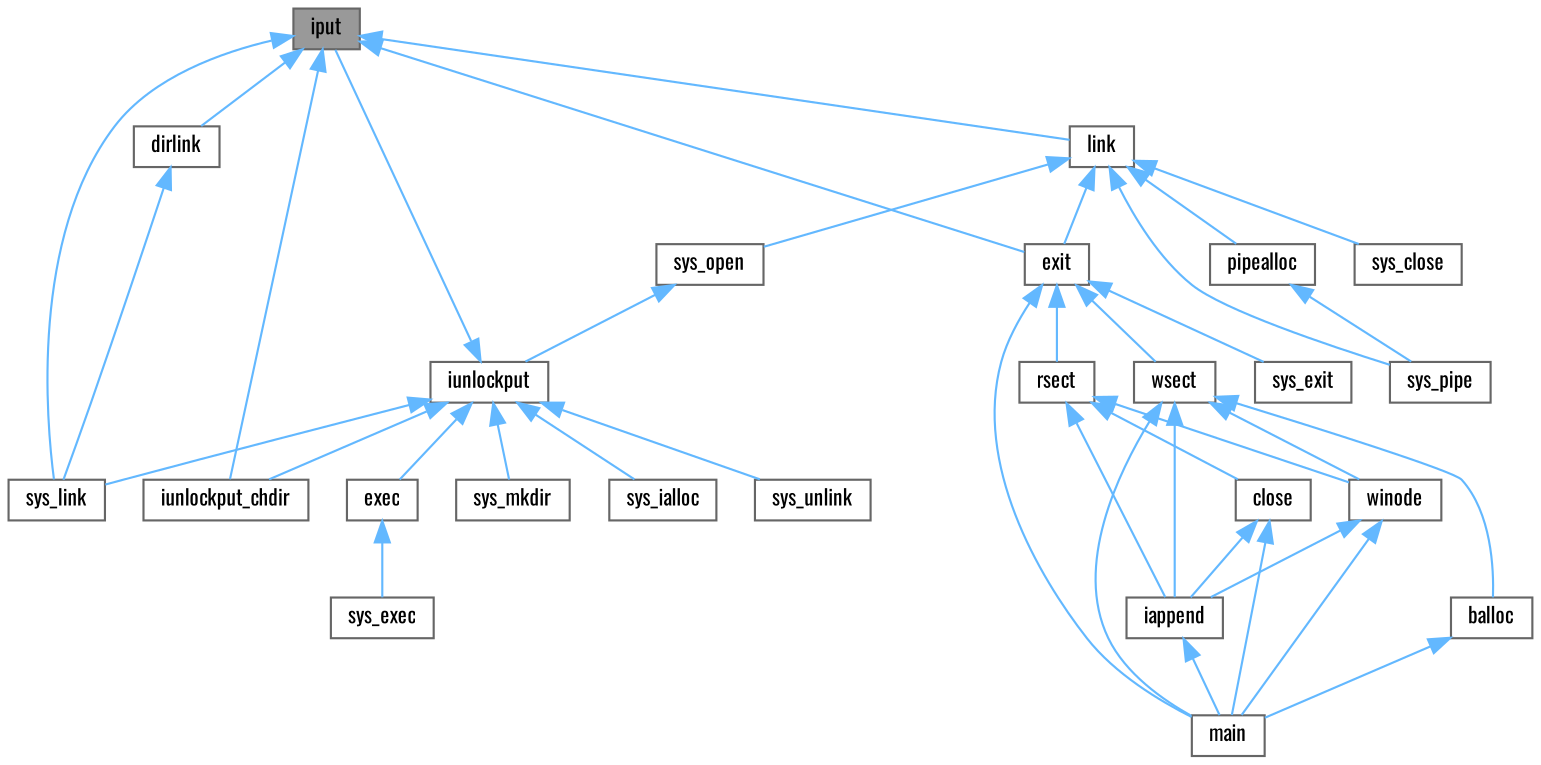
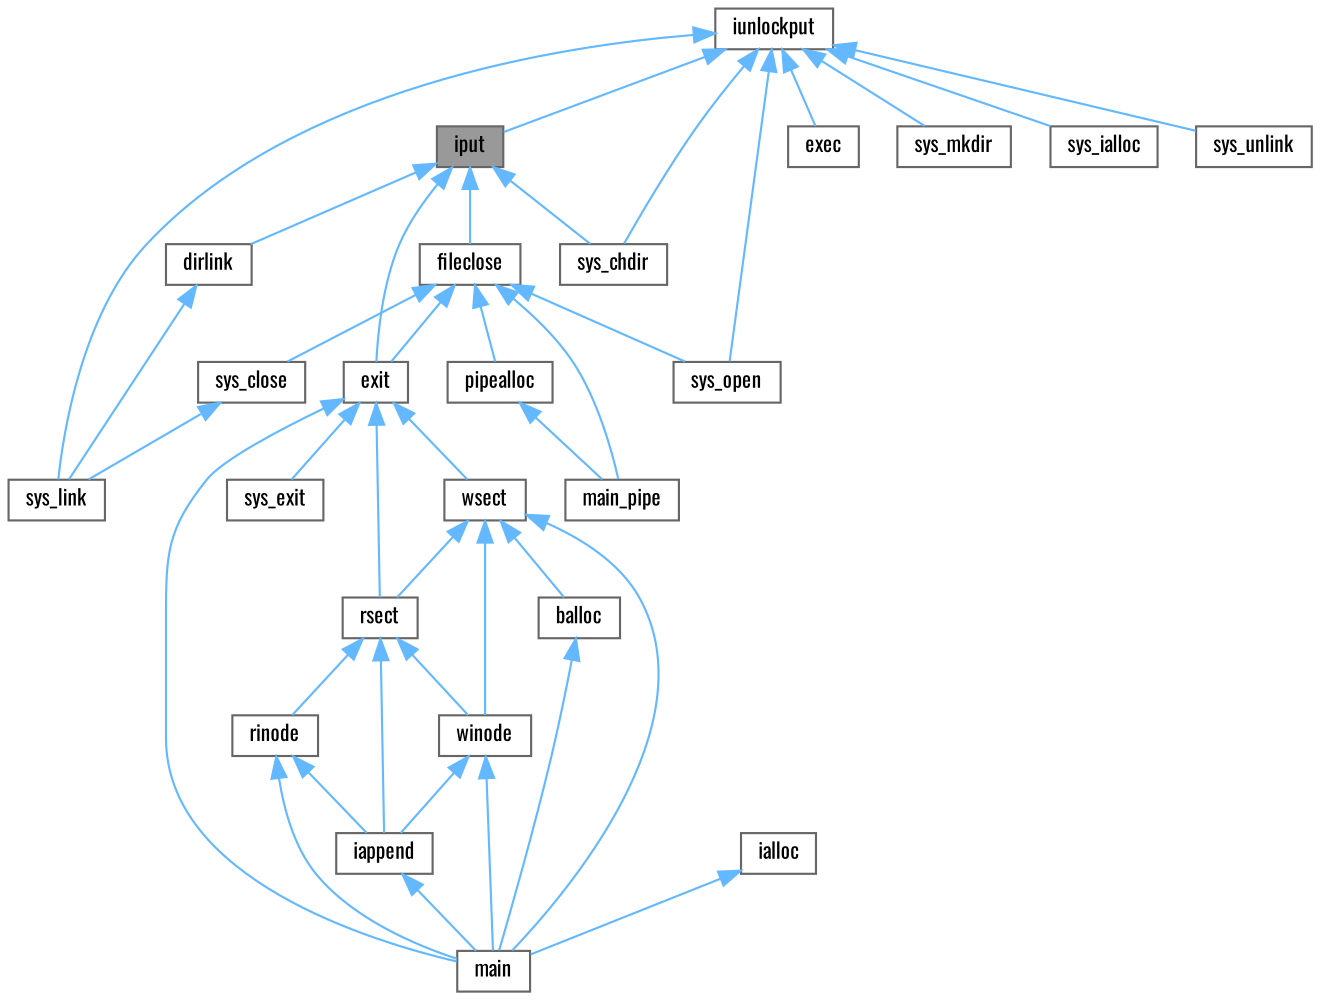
node "link": label "link" -> "fileclose"
edge "sys_link" -> "iput": now "sys_link" -> "sys_close"
edge "iunlockput" -> "sys_open": reversed
node "sys_pipe": label "sys_pipe" -> "main_pipe"
node "iunlockput_chdir": label "iunlockput_chdir" -> "sys_chdir"
node "close": label "close" -> "rinode"
edge "iappend" -> "wsect": now "rsect" -> "wsect"
node "sys_exec": removed
node "ialloc": added
